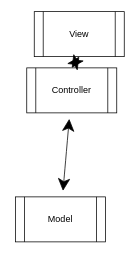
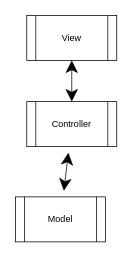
node "View": moved (79, 34) -> (72, 38)
node "Controller": moved (72, 90) -> (72, 124)
